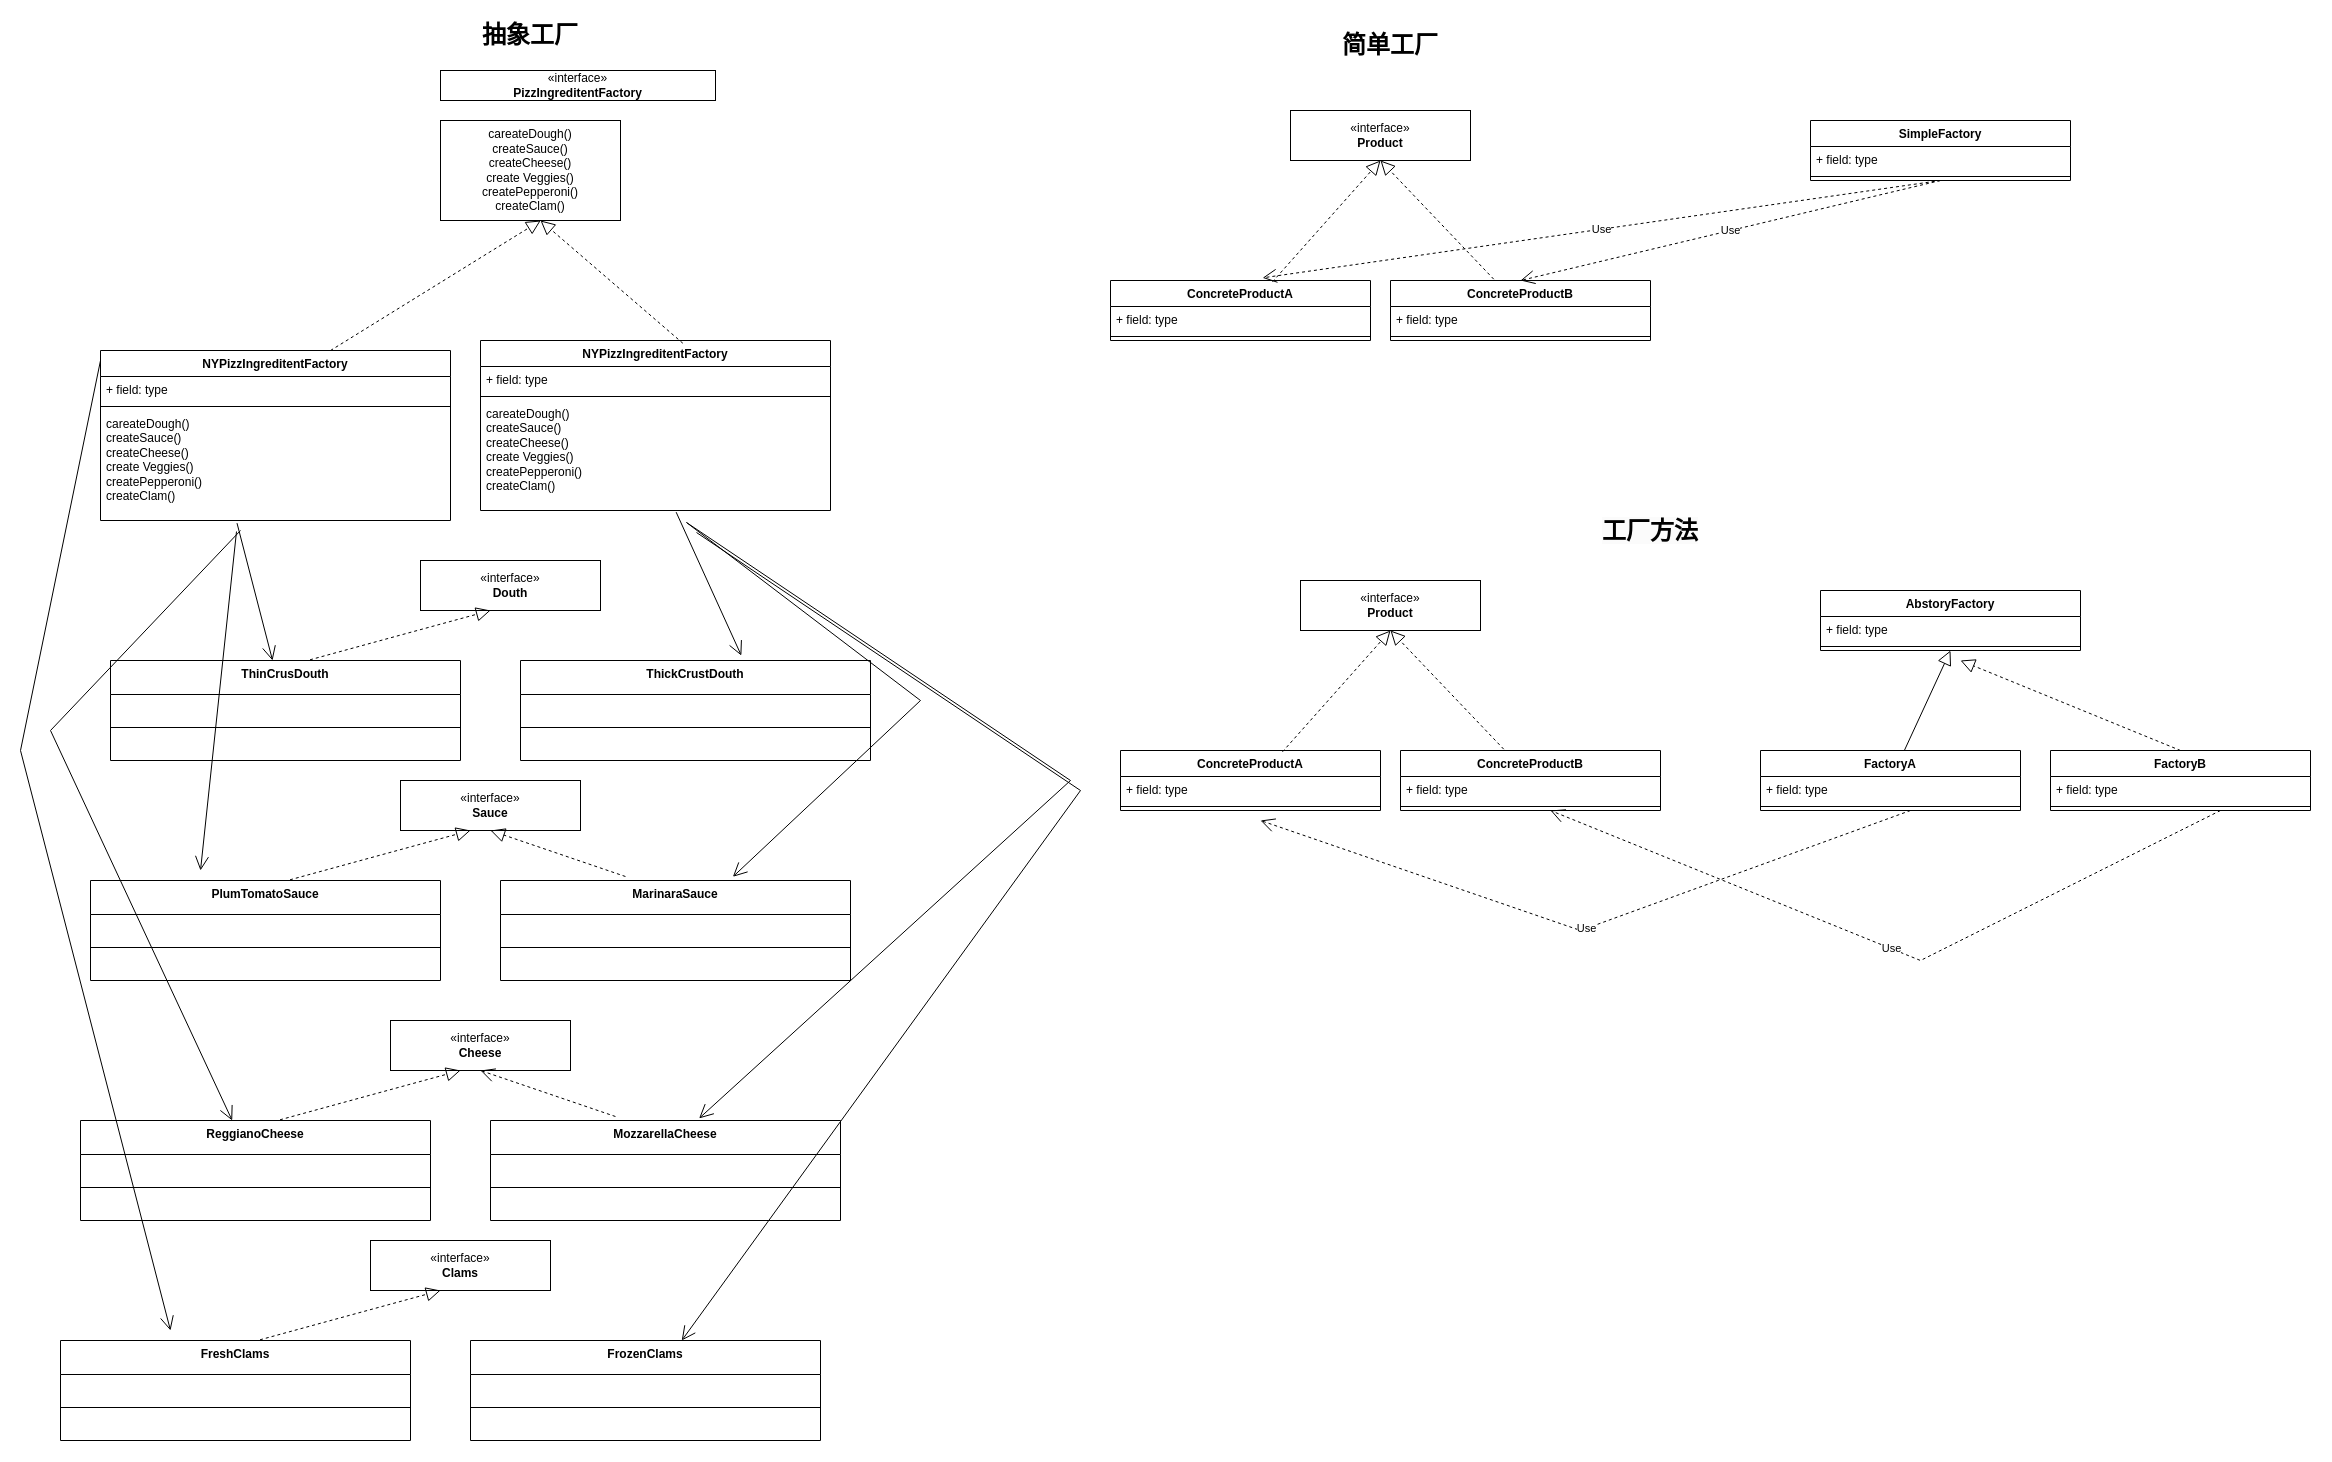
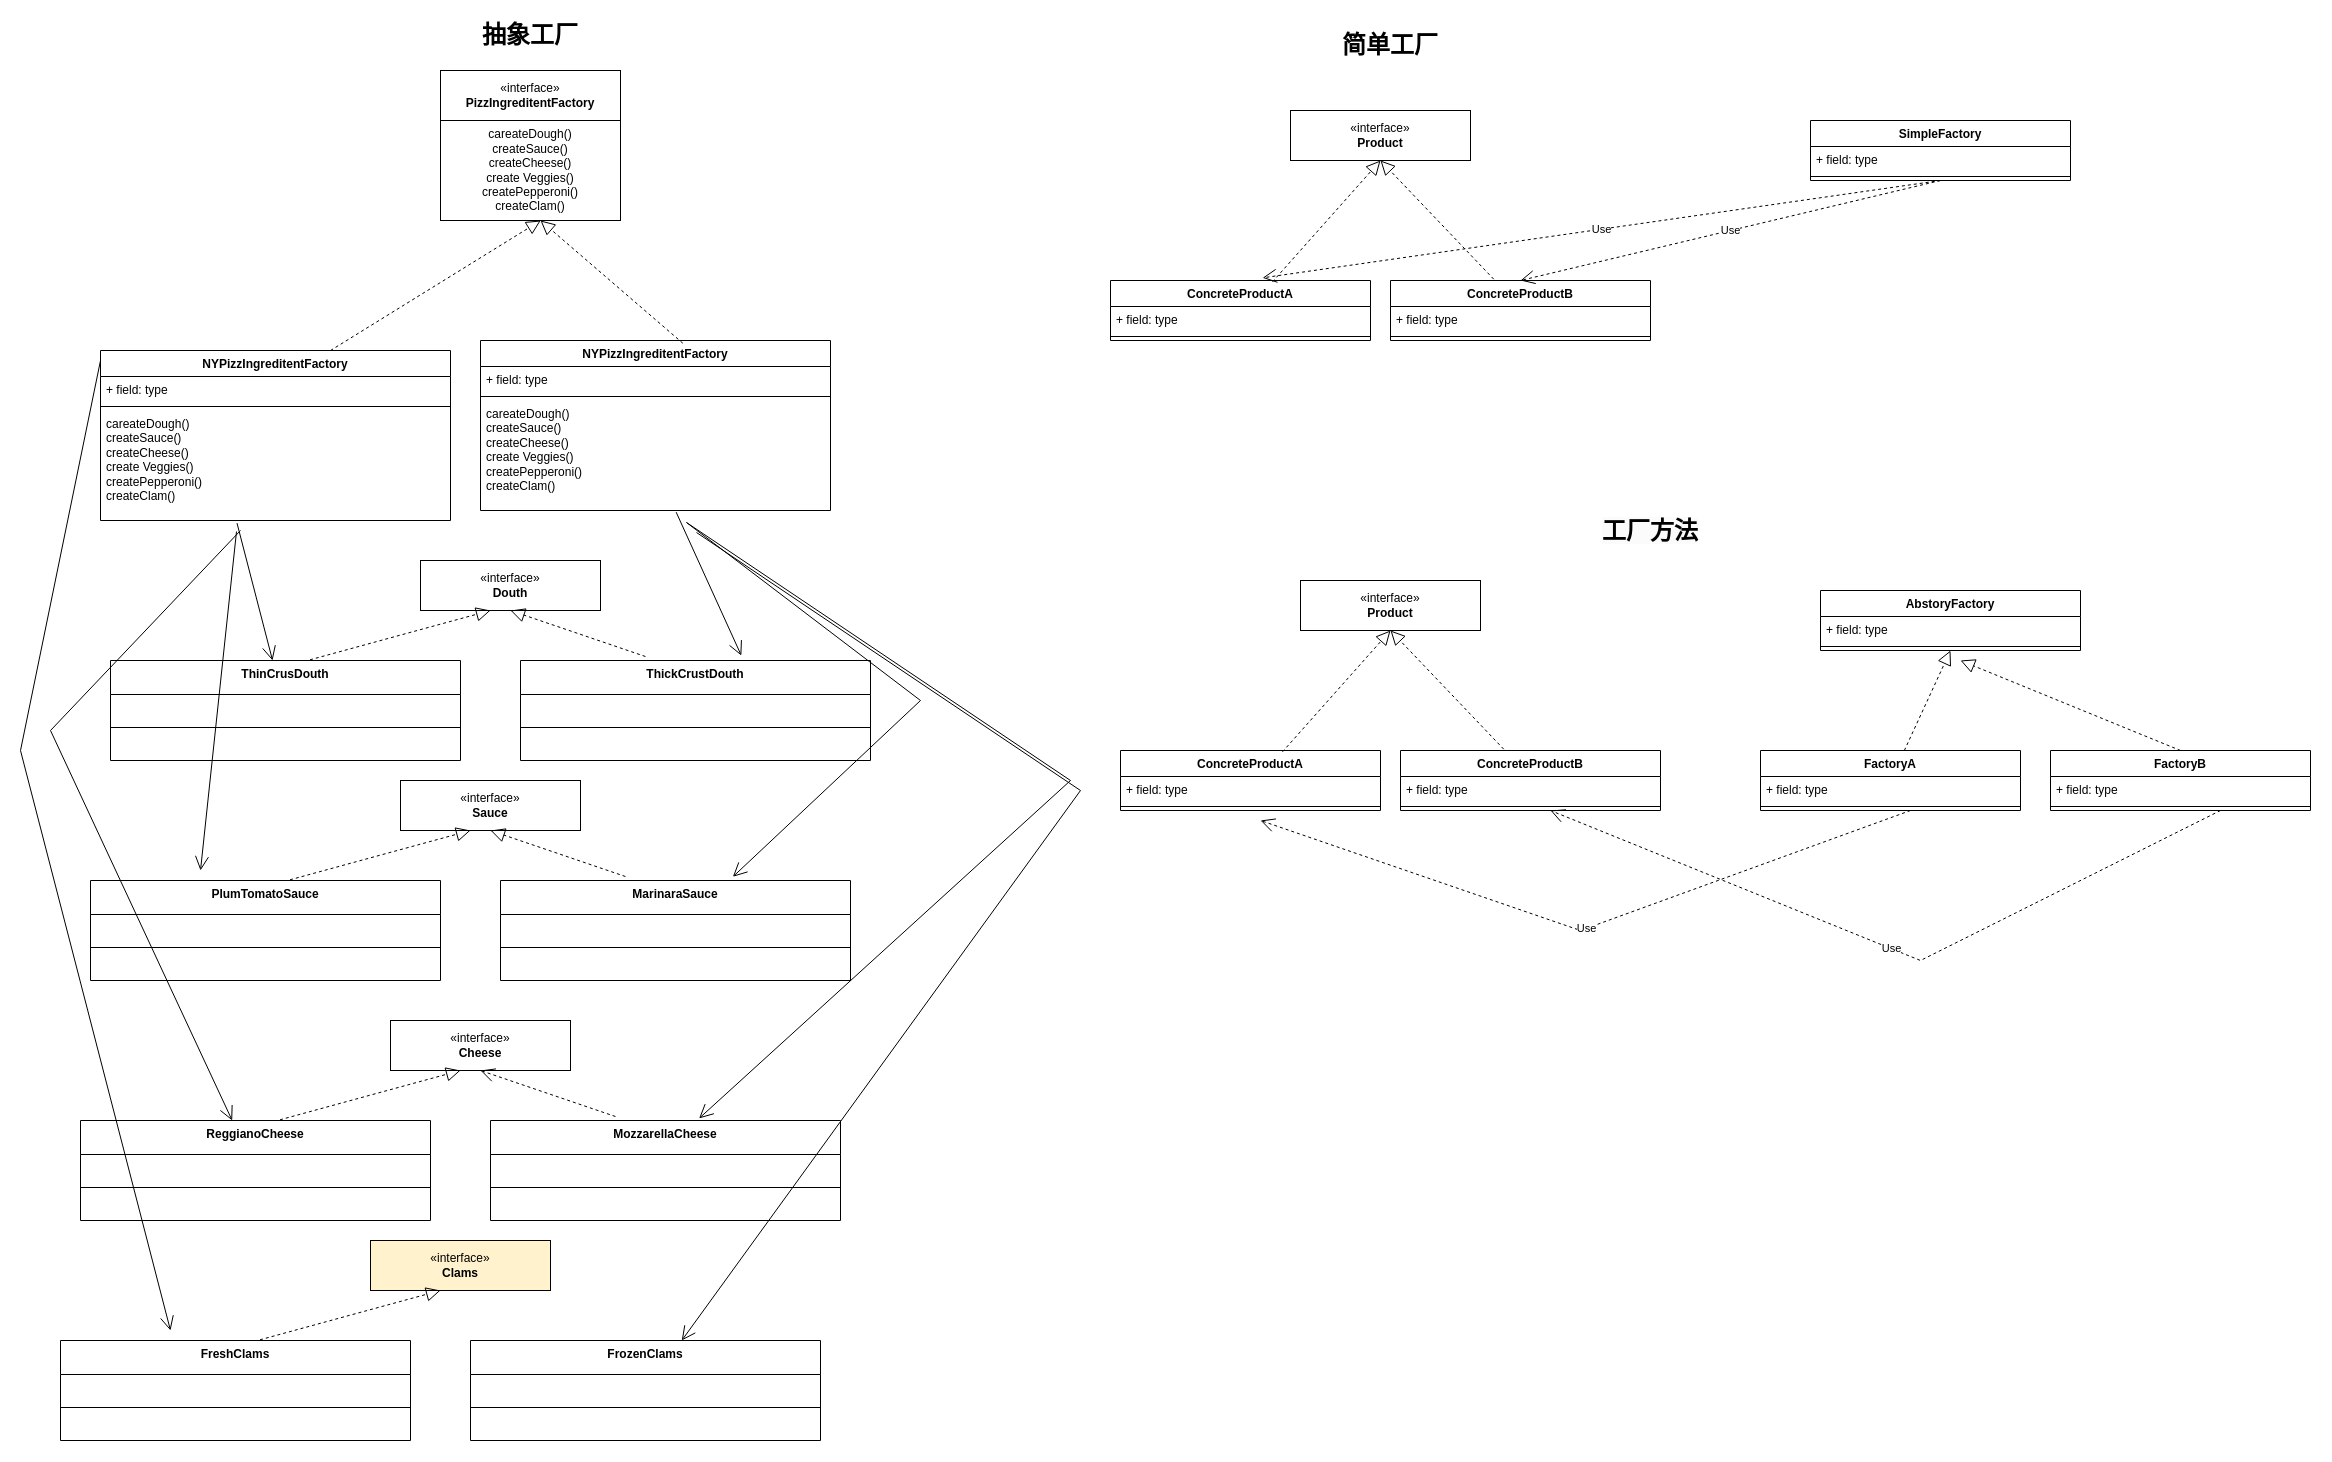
node "«interface» PizzIngreditentFactory": size 275x30 -> 180x50
edge "ThickCrustDouth" -> "«interface» Douth": added
edge "FactoryA" -> "AbstoryFactory": style solid -> dashed
node "«interface» Clams": fillcolor #ffffff -> #fff2cc
